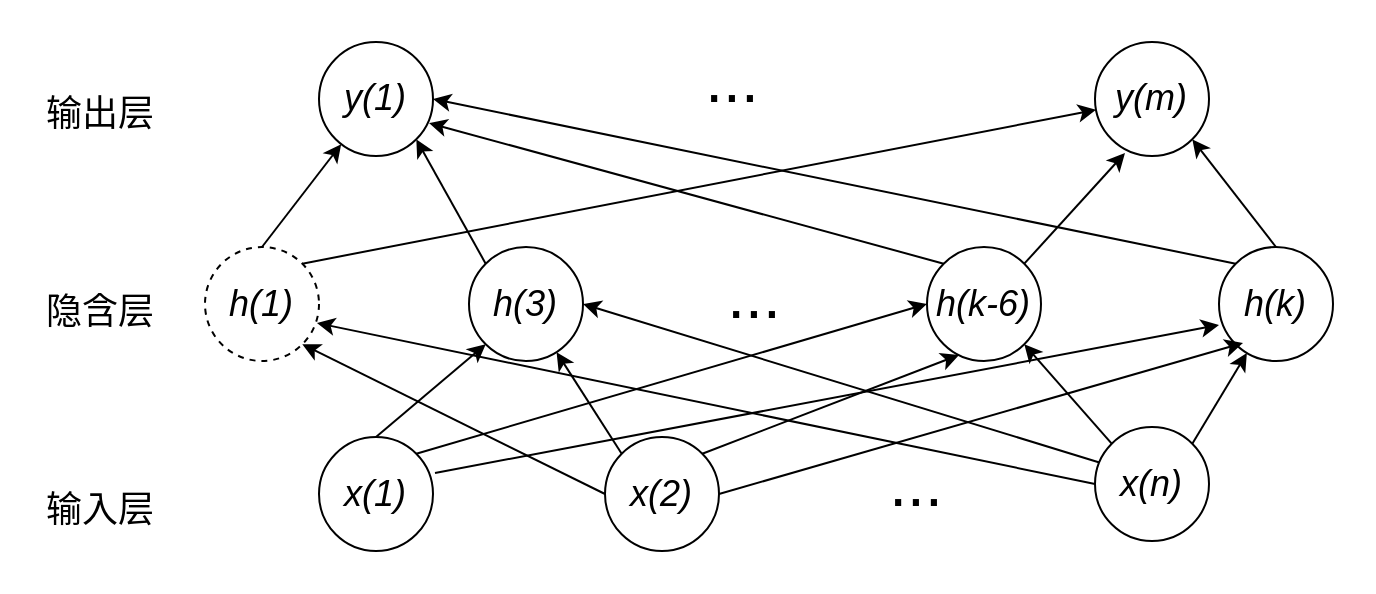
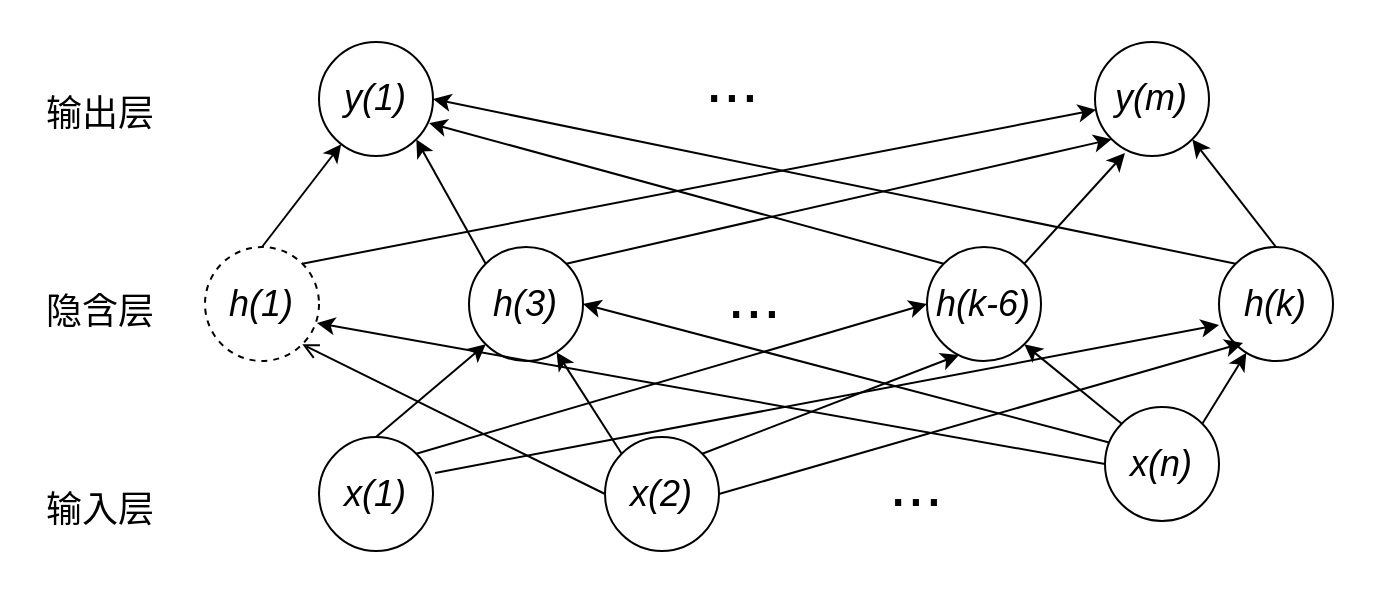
edge "h(3)" -> "y(m)": added
edge "x(2)" -> "h(1)": arrowhead classic -> open
node "x(n)": moved (1152, 484) -> (1162, 464)
